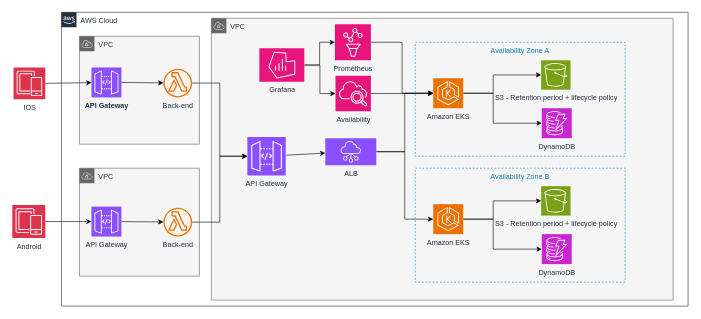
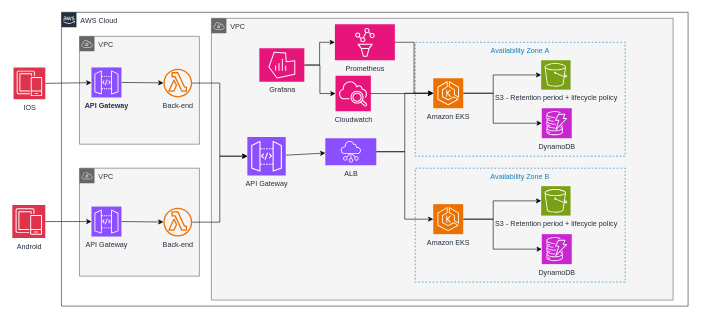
node "Prometheus": size 36x36 -> 60x36
node "Availability": label "Availability" -> "Cloudwatch"
